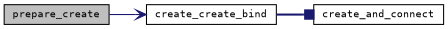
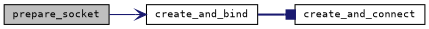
node "prepare_create": label "prepare_create" -> "prepare_socket"
node "create_create_bind": label "create_create_bind" -> "create_and_bind"
